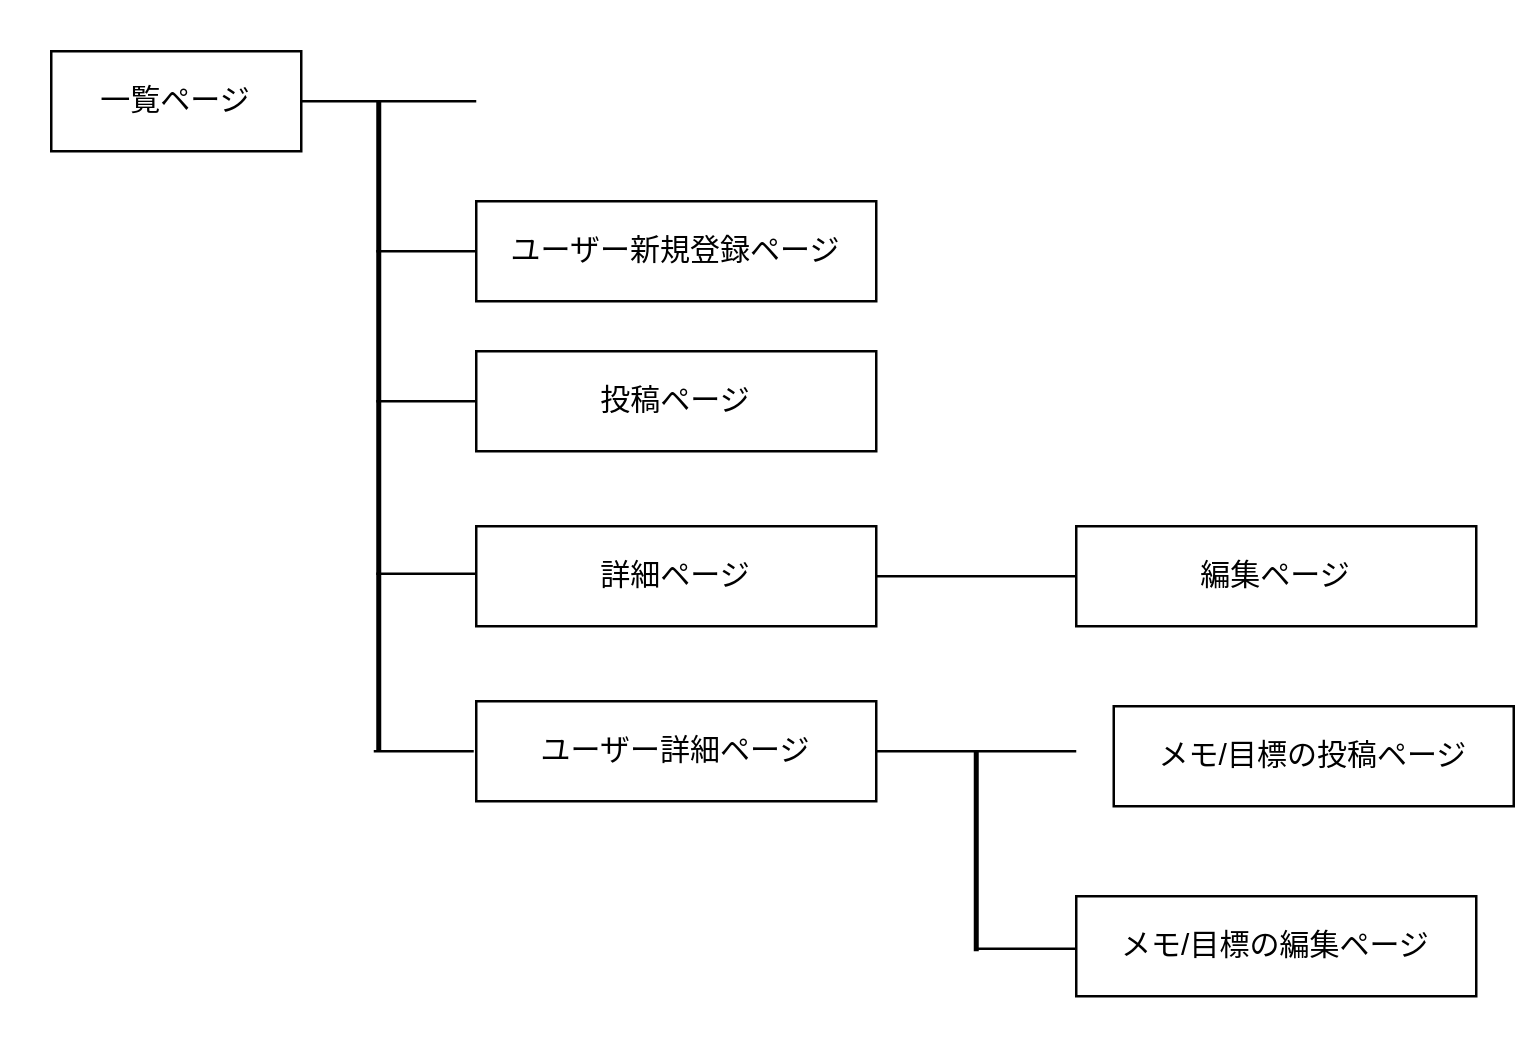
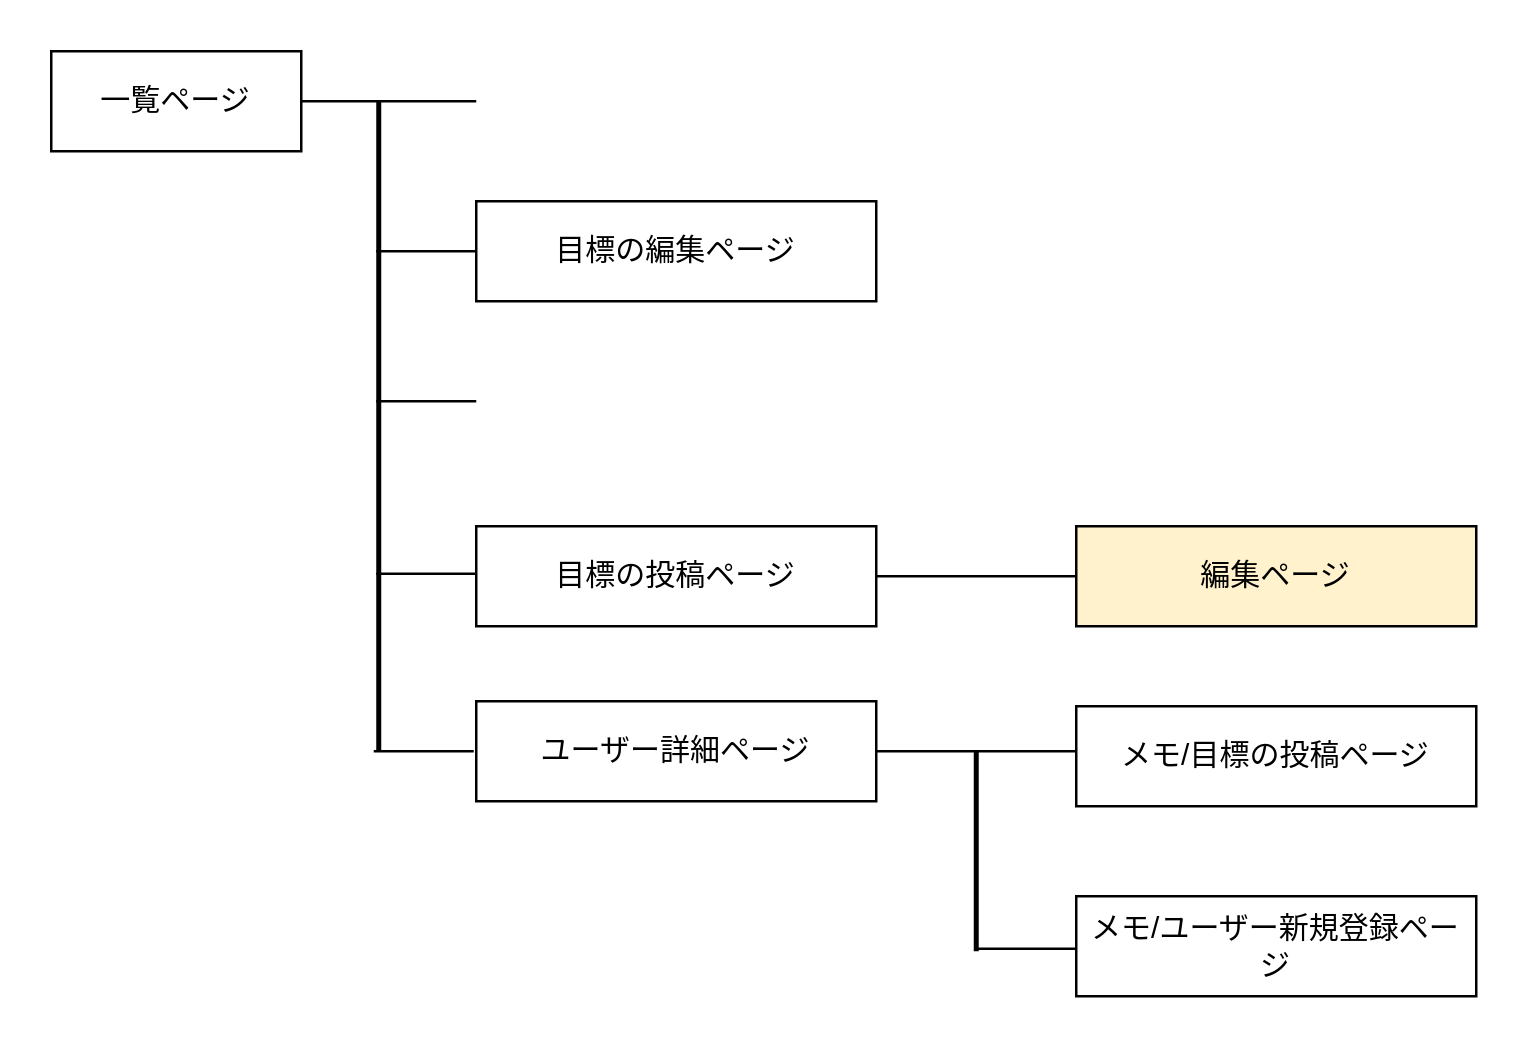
node "ユーザー新規登録ページ": label "ユーザー新規登録ページ" -> "目標の編集ページ"
node "投稿ページ": removed
node "詳細ページ": label "詳細ページ" -> "目標の投稿ページ"
node "編集ページ": fillcolor #ffffff -> #fff2cc
node "メモ/目標の投稿ページ": moved (1314, 756) -> (1276, 756)
node "メモ/目標の編集ページ": label "メモ/目標の編集ページ" -> "メモ/ユーザー新規登録ページ"
